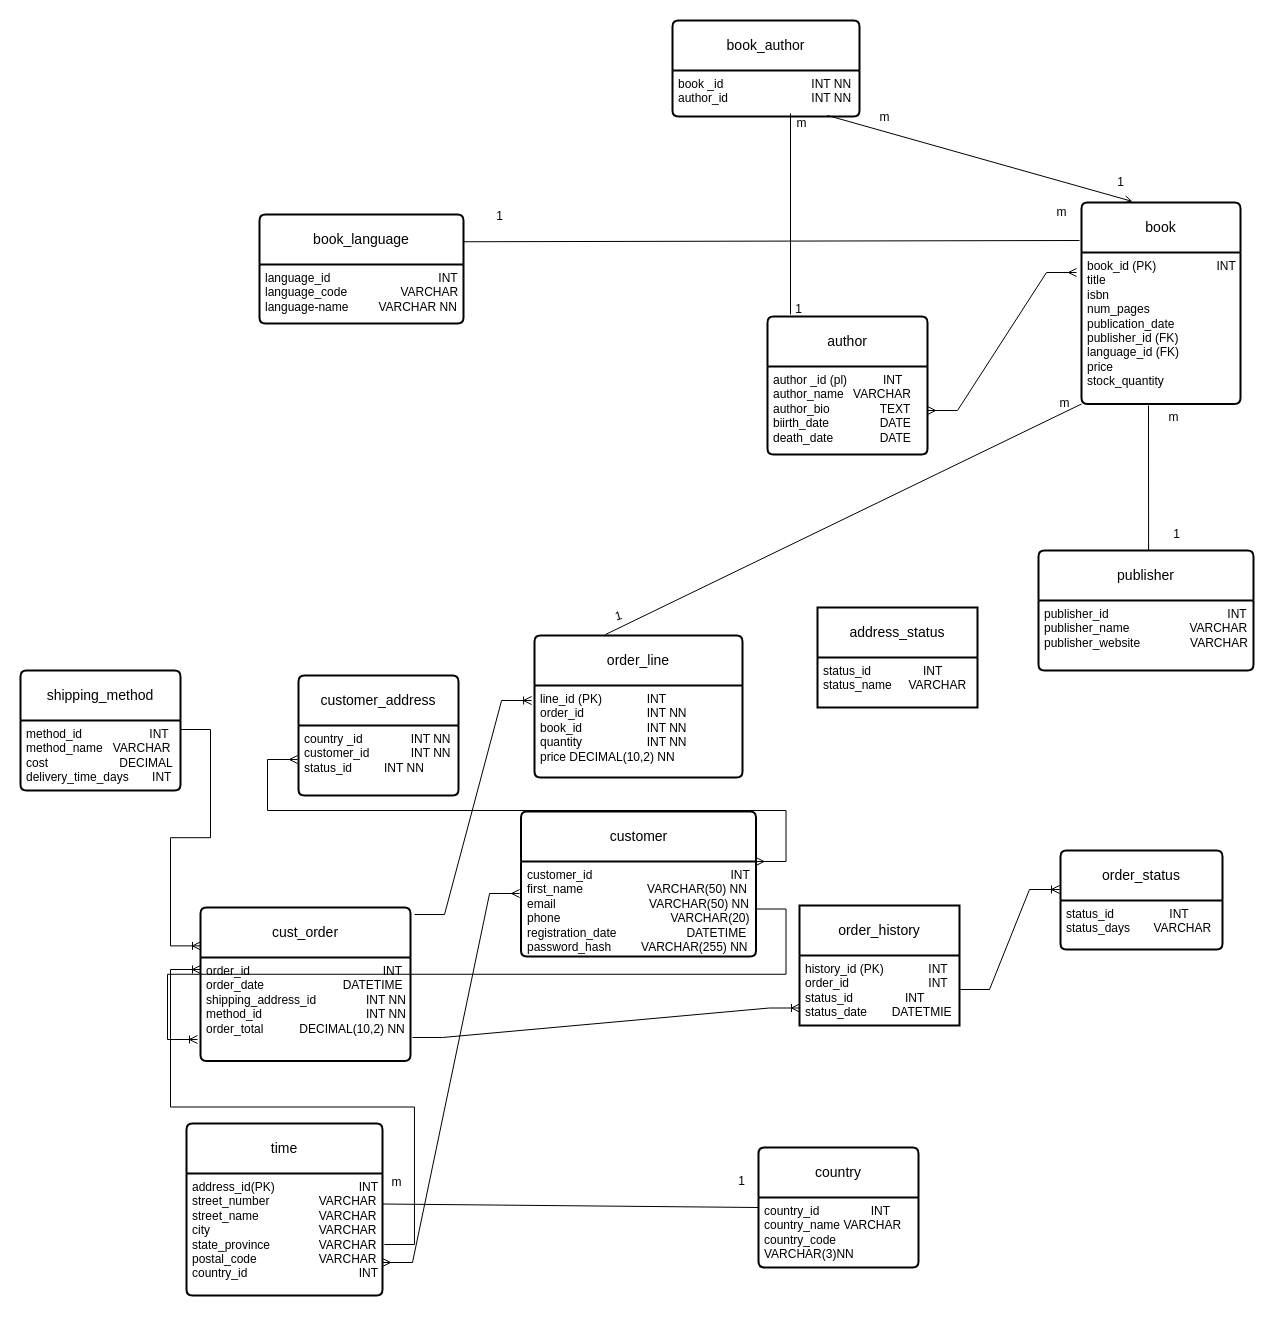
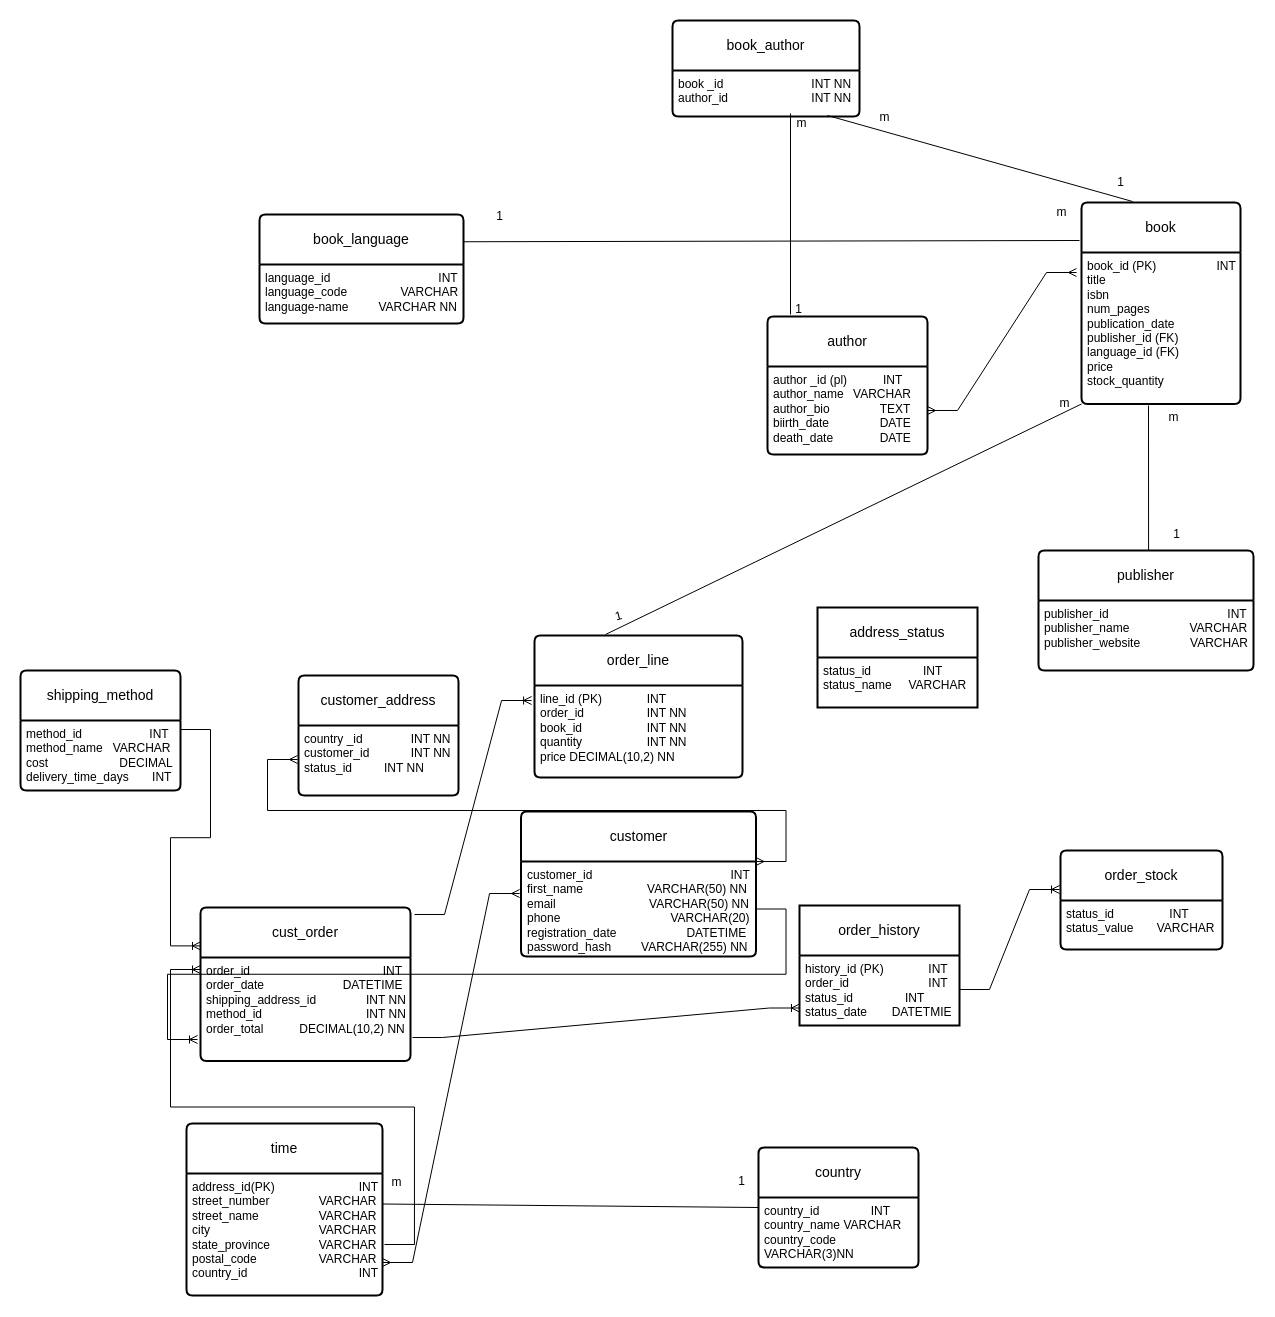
edge "book _id INT NN author_id INT NN" -> "book": arrowhead open -> none
node "order_status": label "order_status" -> "order_stock"
node "status_id INT status_days VARCHAR": label "status_id INT status_days VARCHAR" -> "status_id INT status_value VARCHAR"
